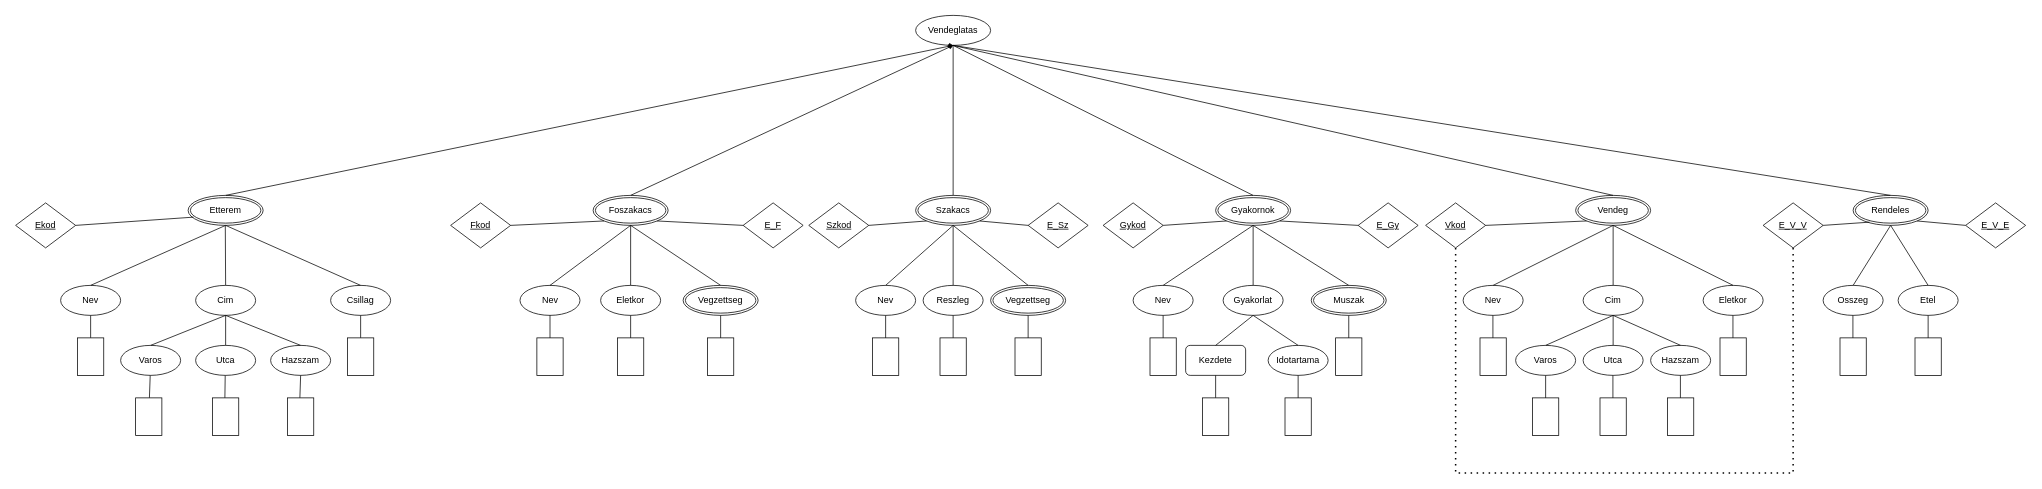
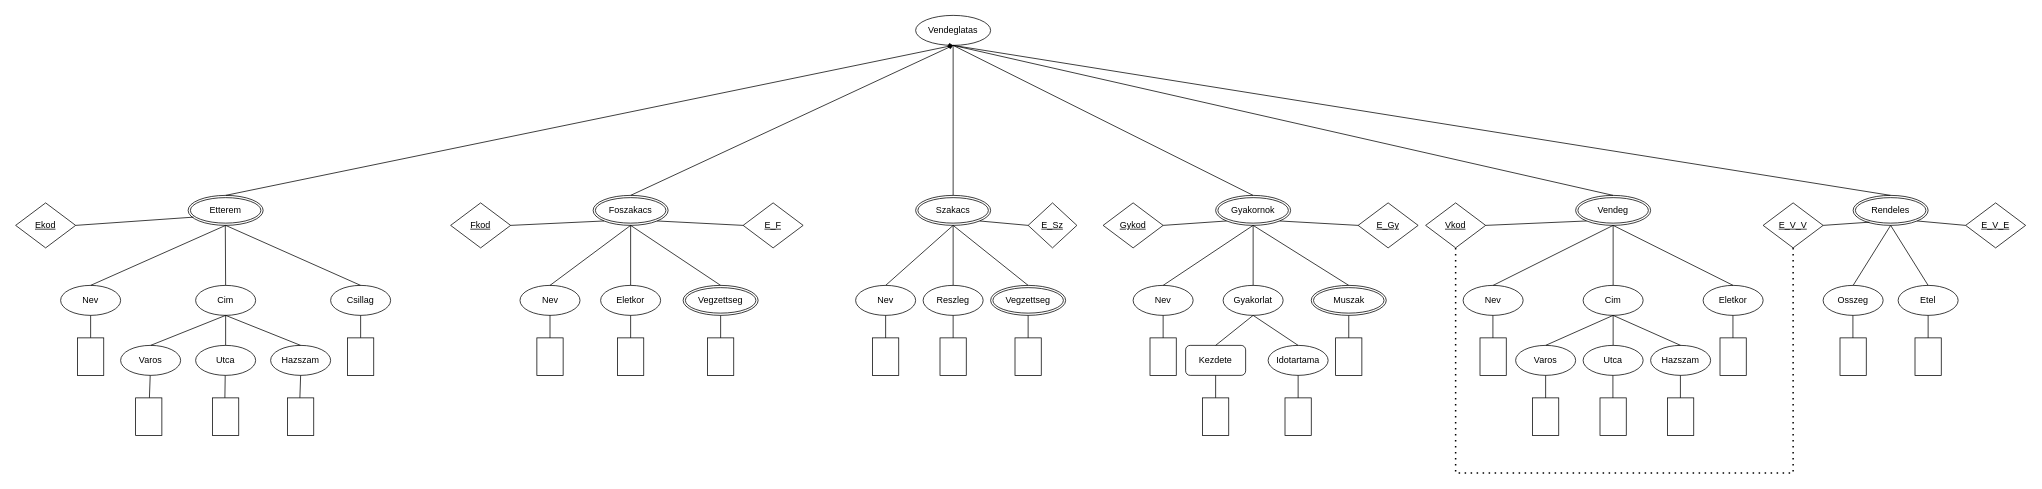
edge "Szakacs" -- "Szkod": removed
node "Szkod": removed
node "E_Sz": size 60x45 -> 49x45
